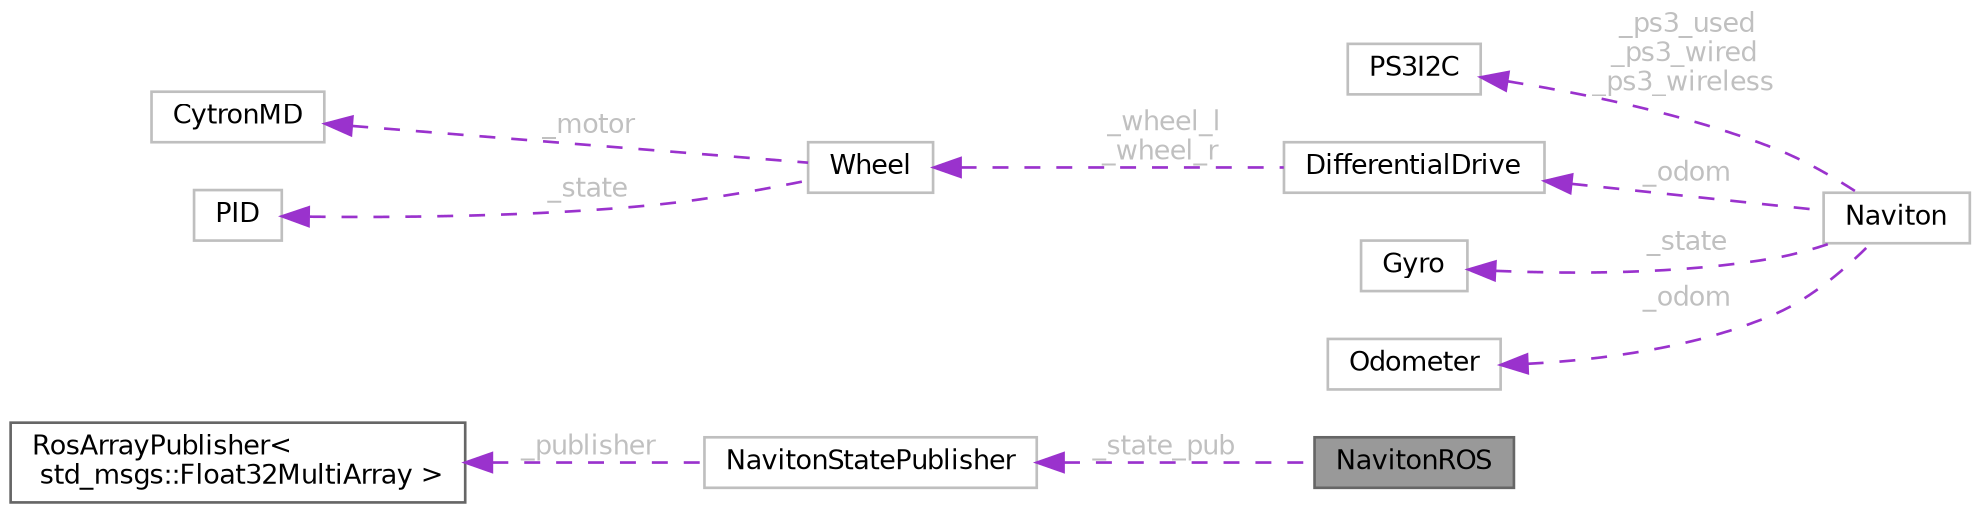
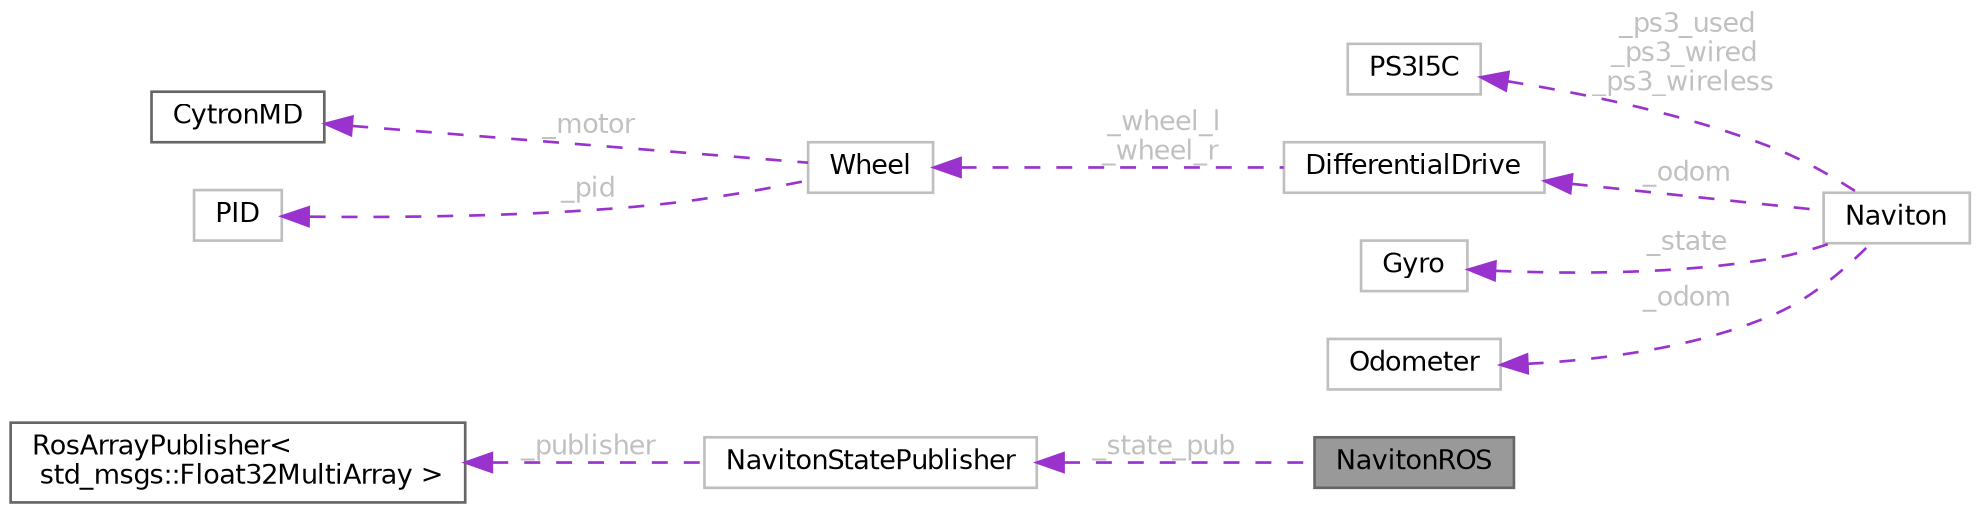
node "PS3I2C": label "PS3I2C" -> "PS3I5C"
node "CytronMD": color grey75 -> gray40
edge "Wheel" -> "PID": label " _state" -> " _pid"
